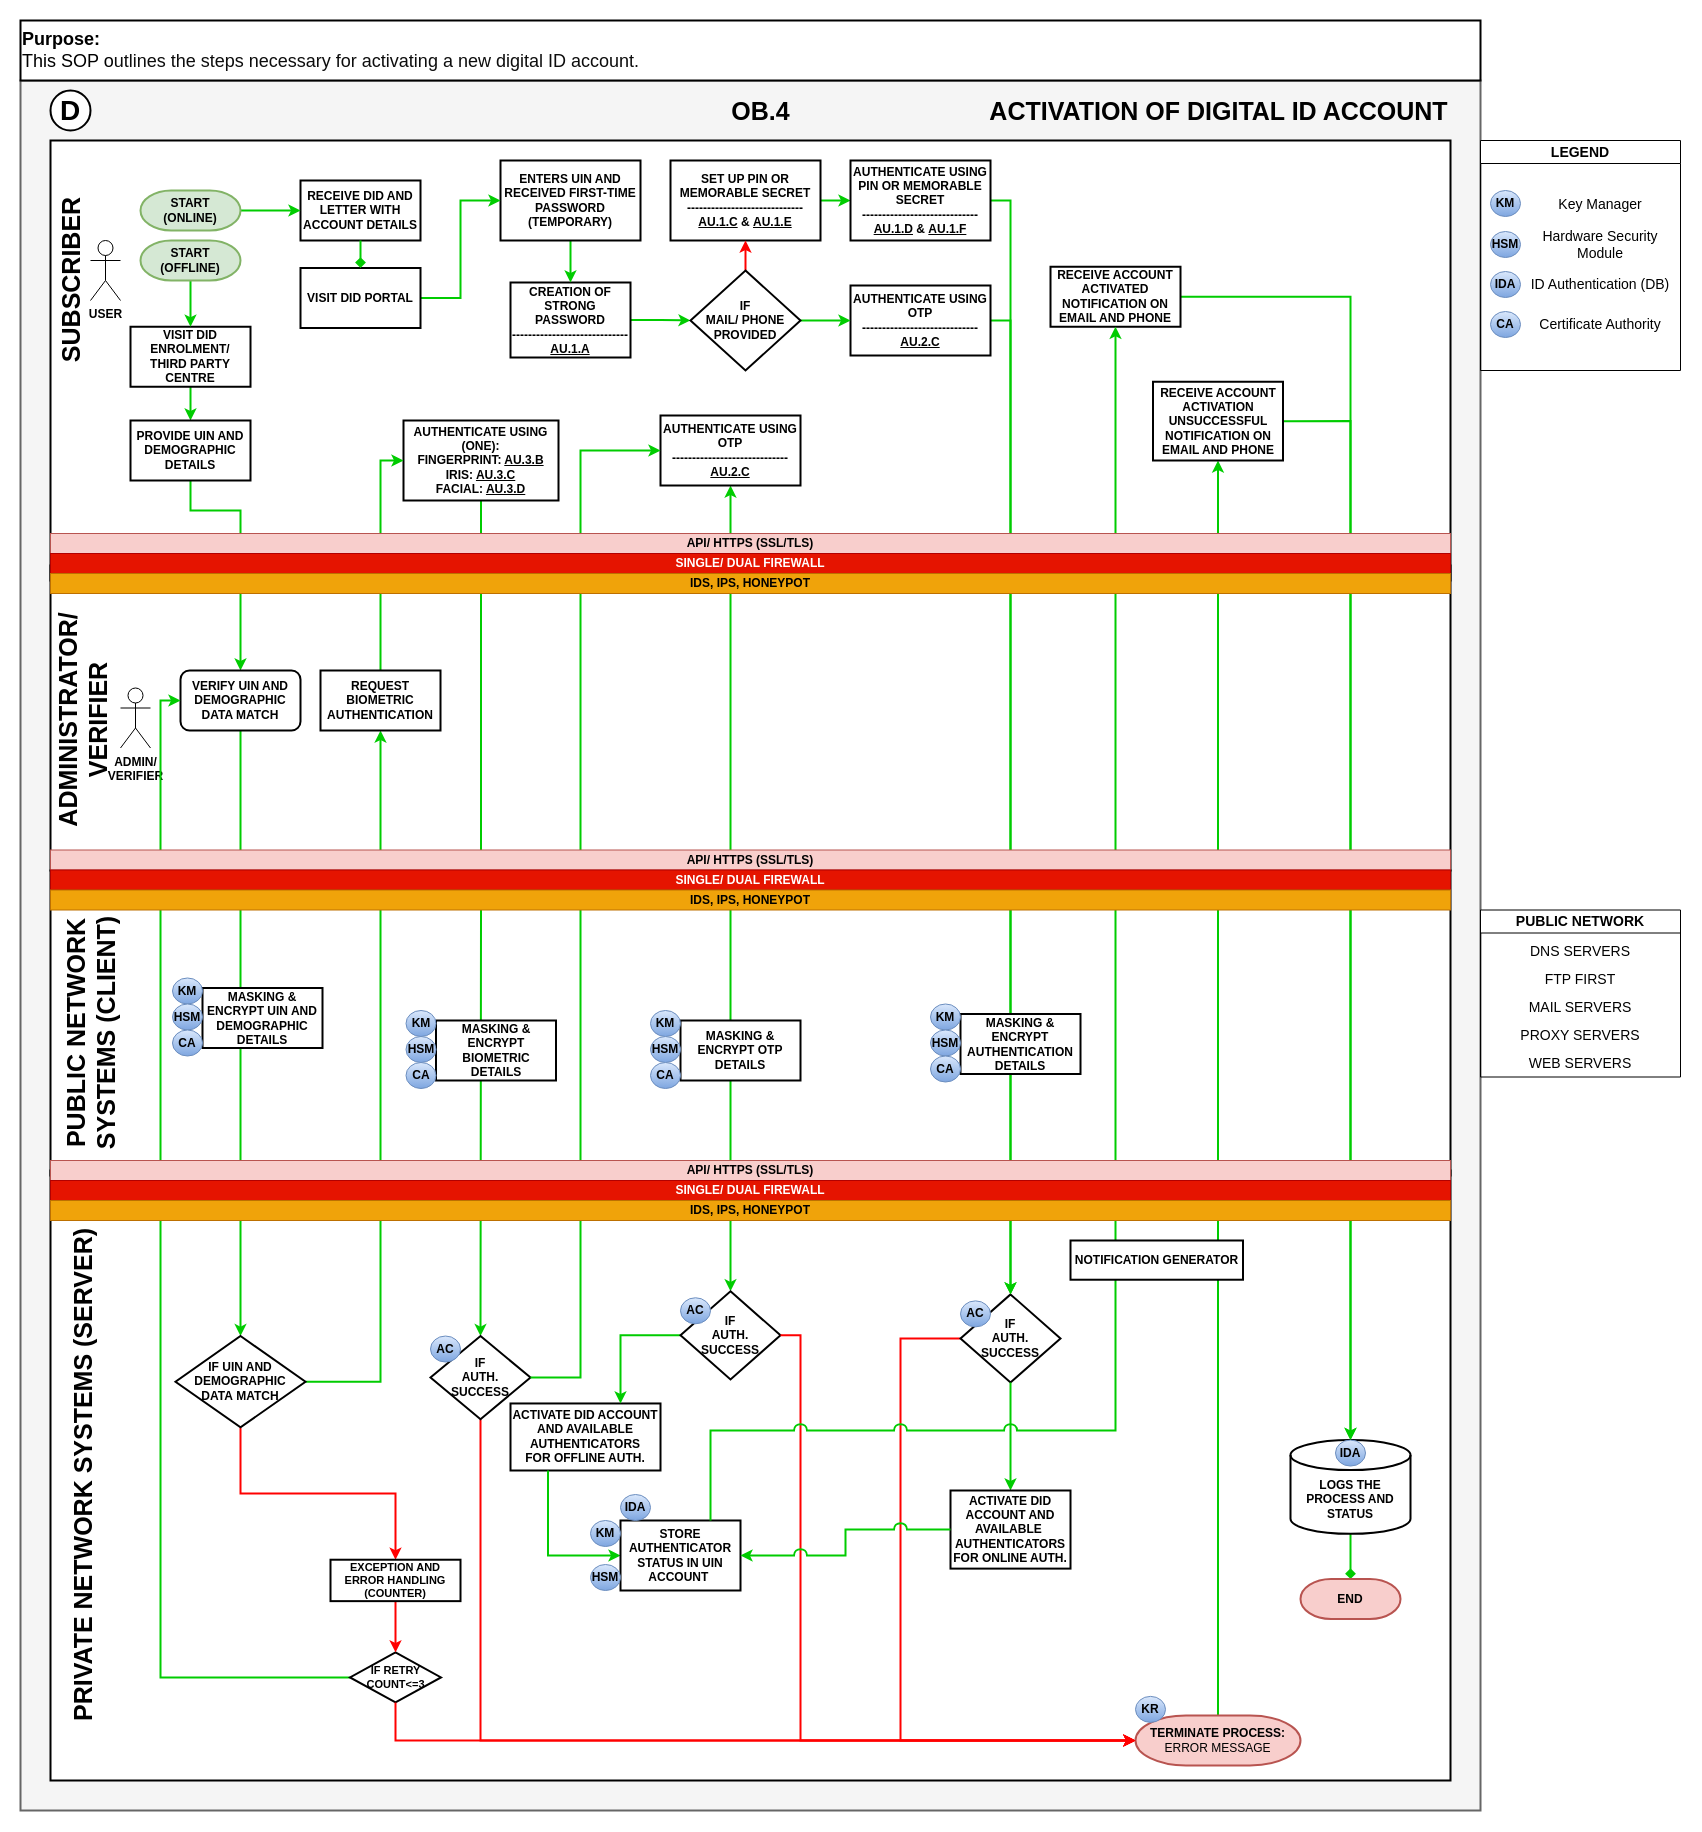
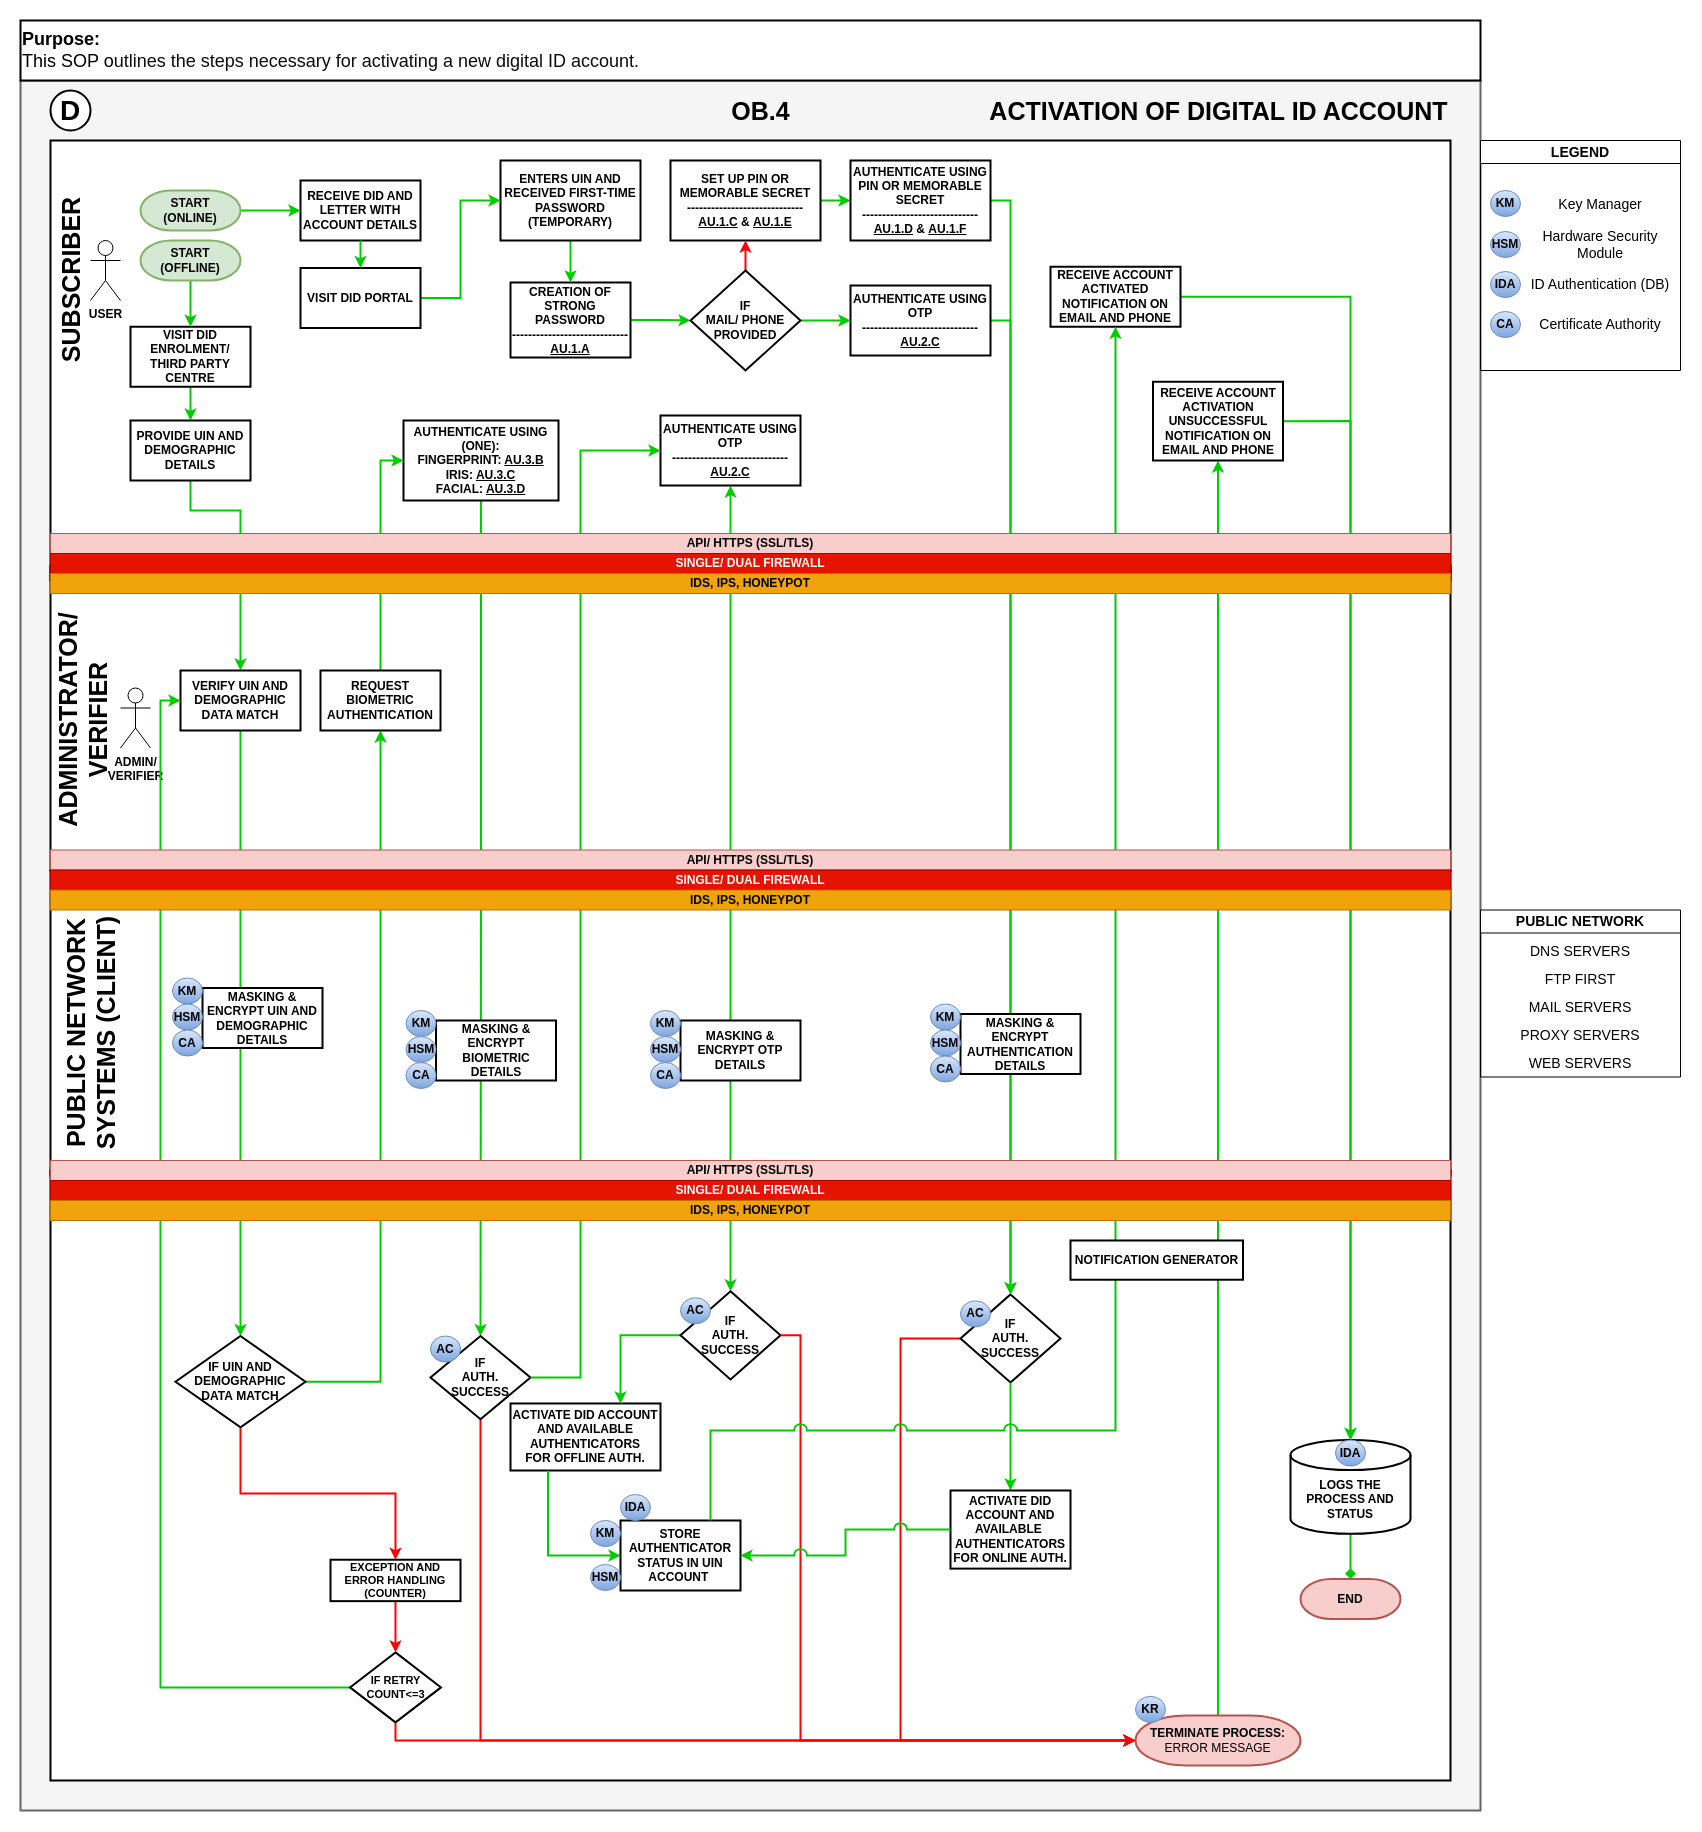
edge "RECEIVE DID AND LETTER WITH ACCOUNT DETAILS" -> "VISIT DID PORTAL": arrowhead diamond -> classic
node "VERIFY UIN AND DEMOGRAPHIC DATA MATCH": shape rounded rectangle -> rectangle
node "PRIVATE NETWORK SYSTEMS (SERVER)": removed
node "IF RETRY COUNT<=3": size 91x50 -> 91x70
